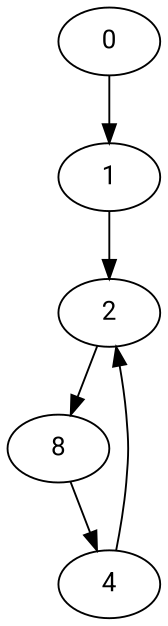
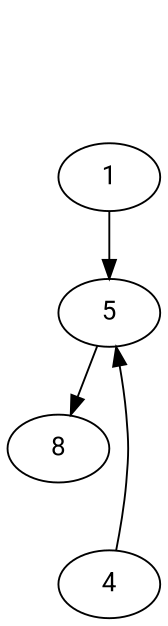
node "0": removed
node "2": label "2" -> "5"
edge "8" -> "4": removed
